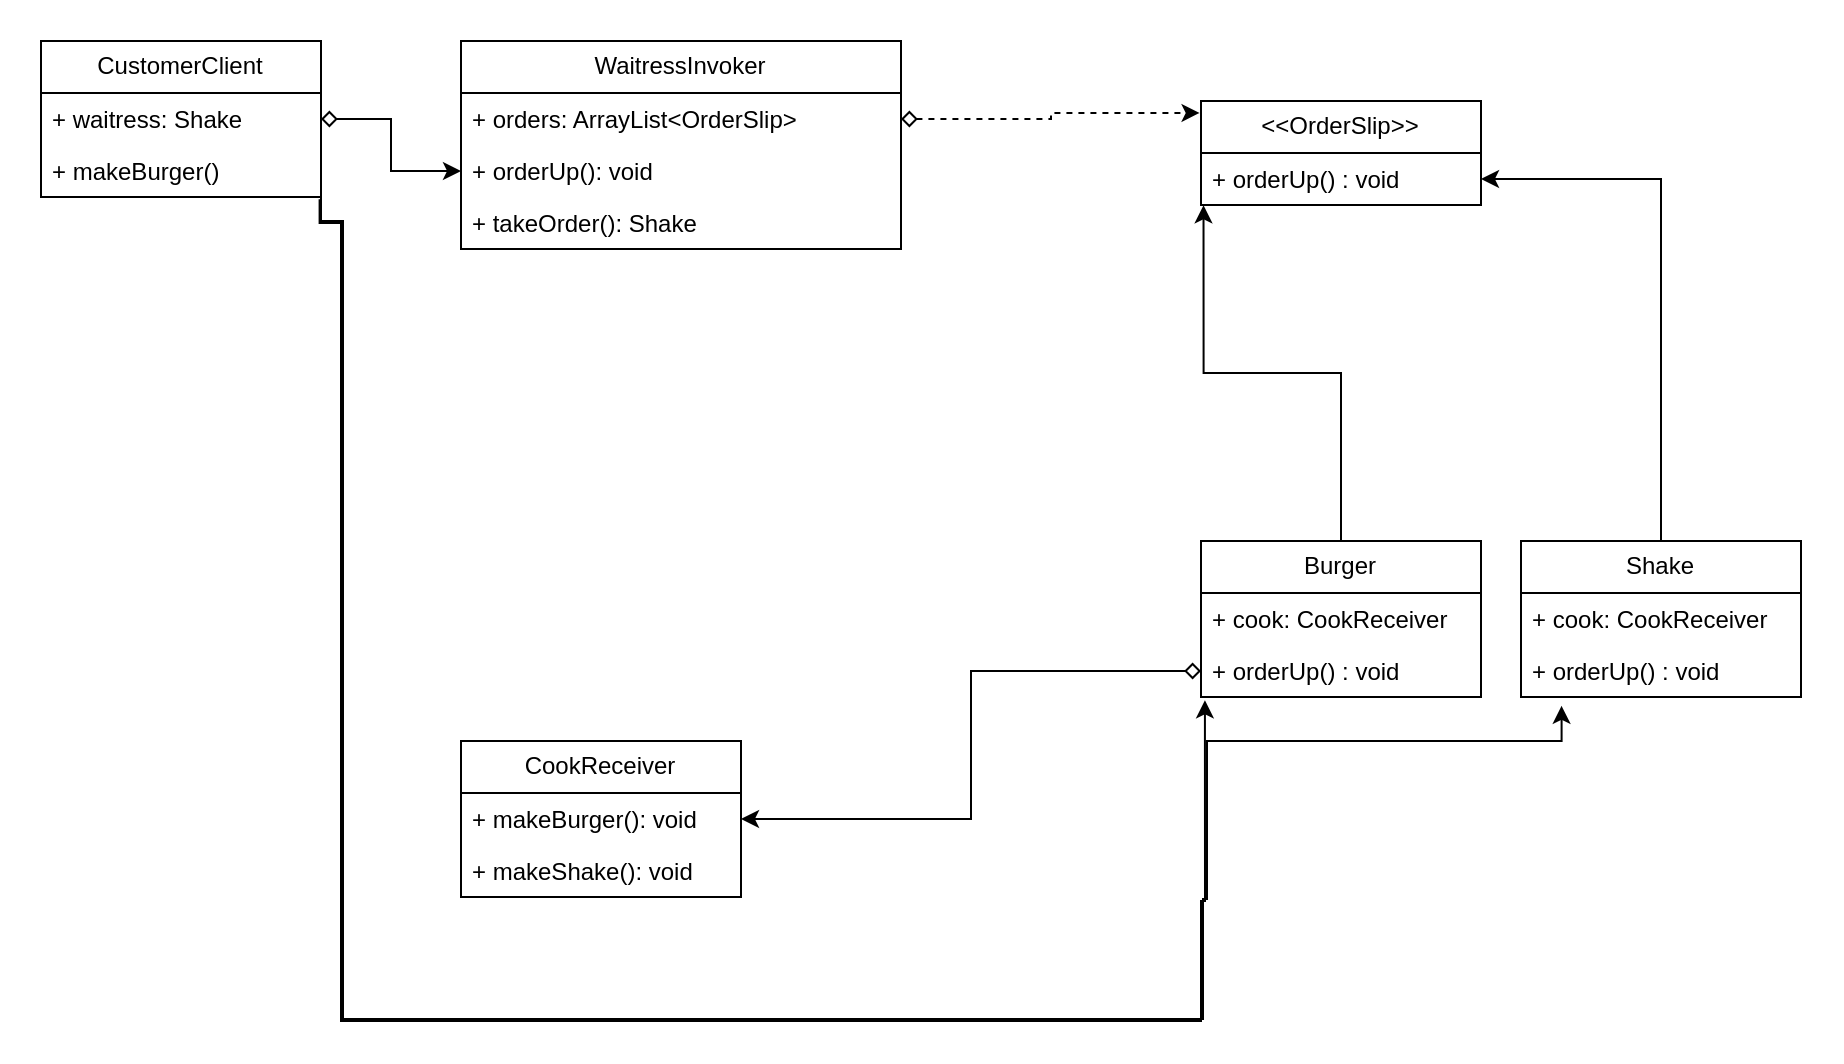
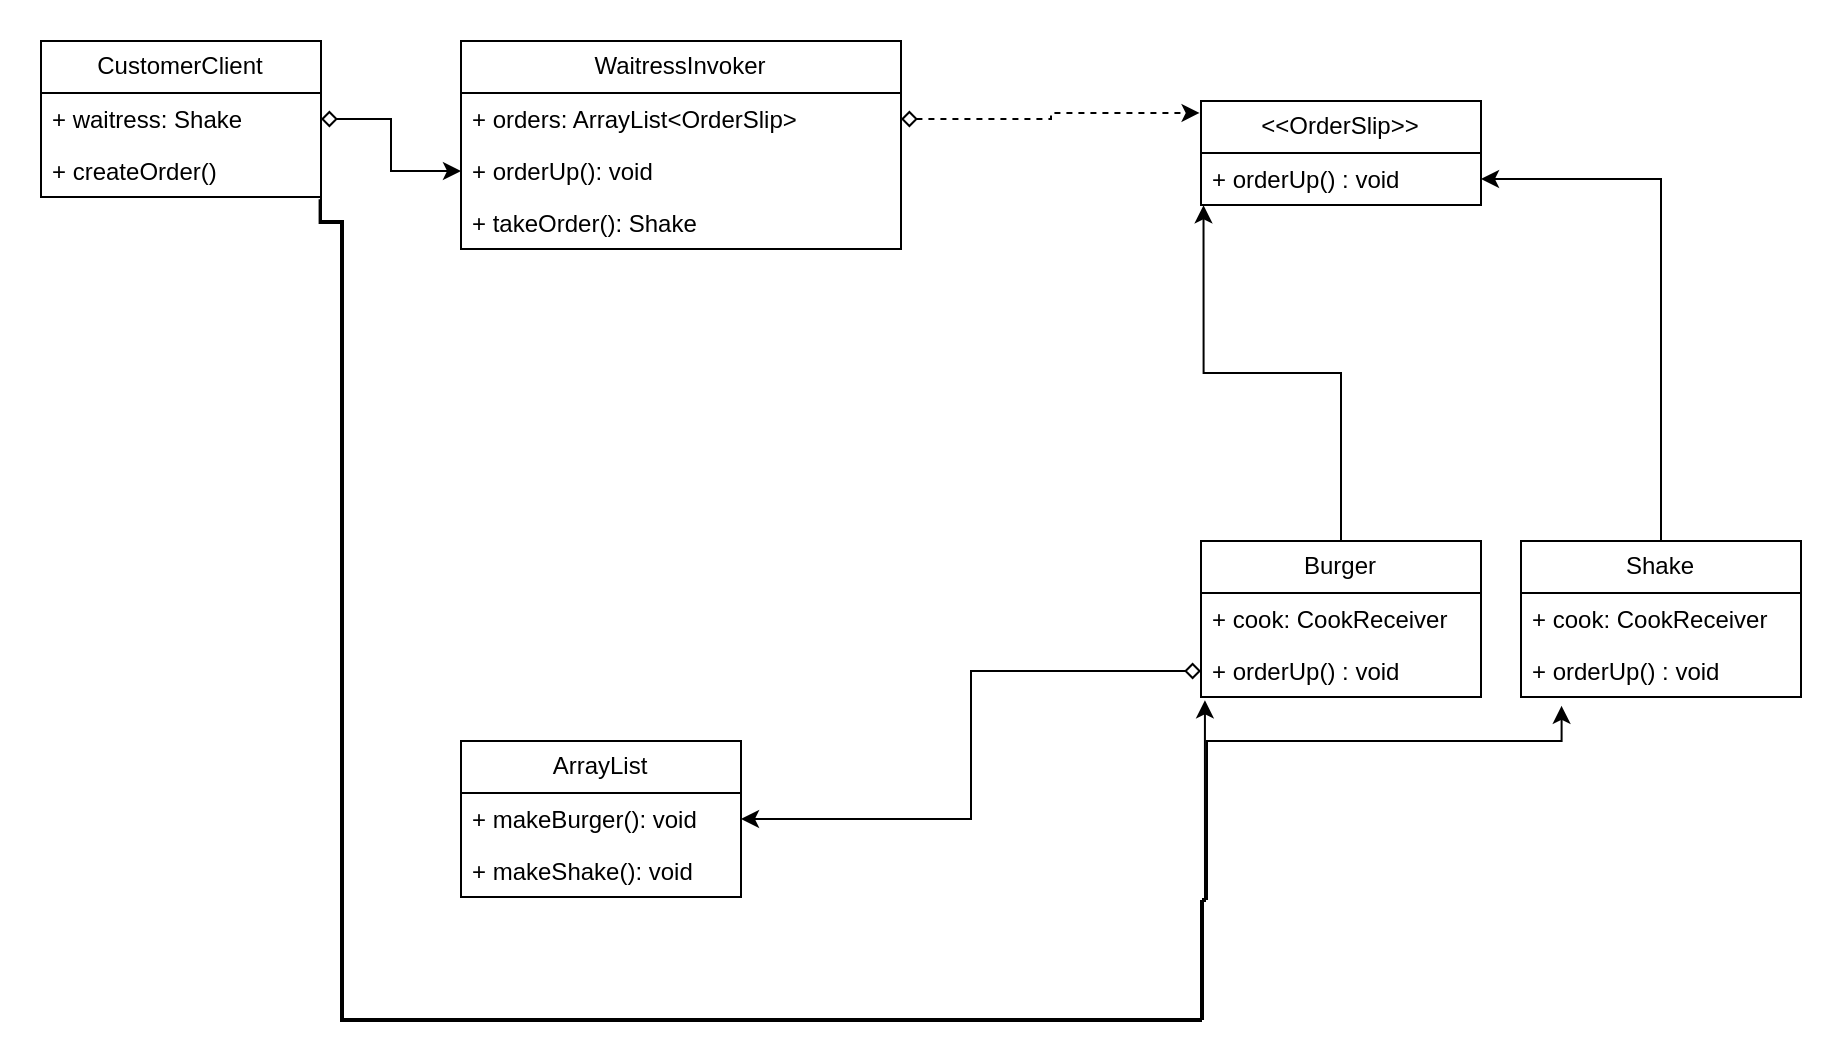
node "+ makeBurger()": label "+ makeBurger()" -> "+ createOrder()"
node "CookReceiver": label "CookReceiver" -> "ArrayList"
